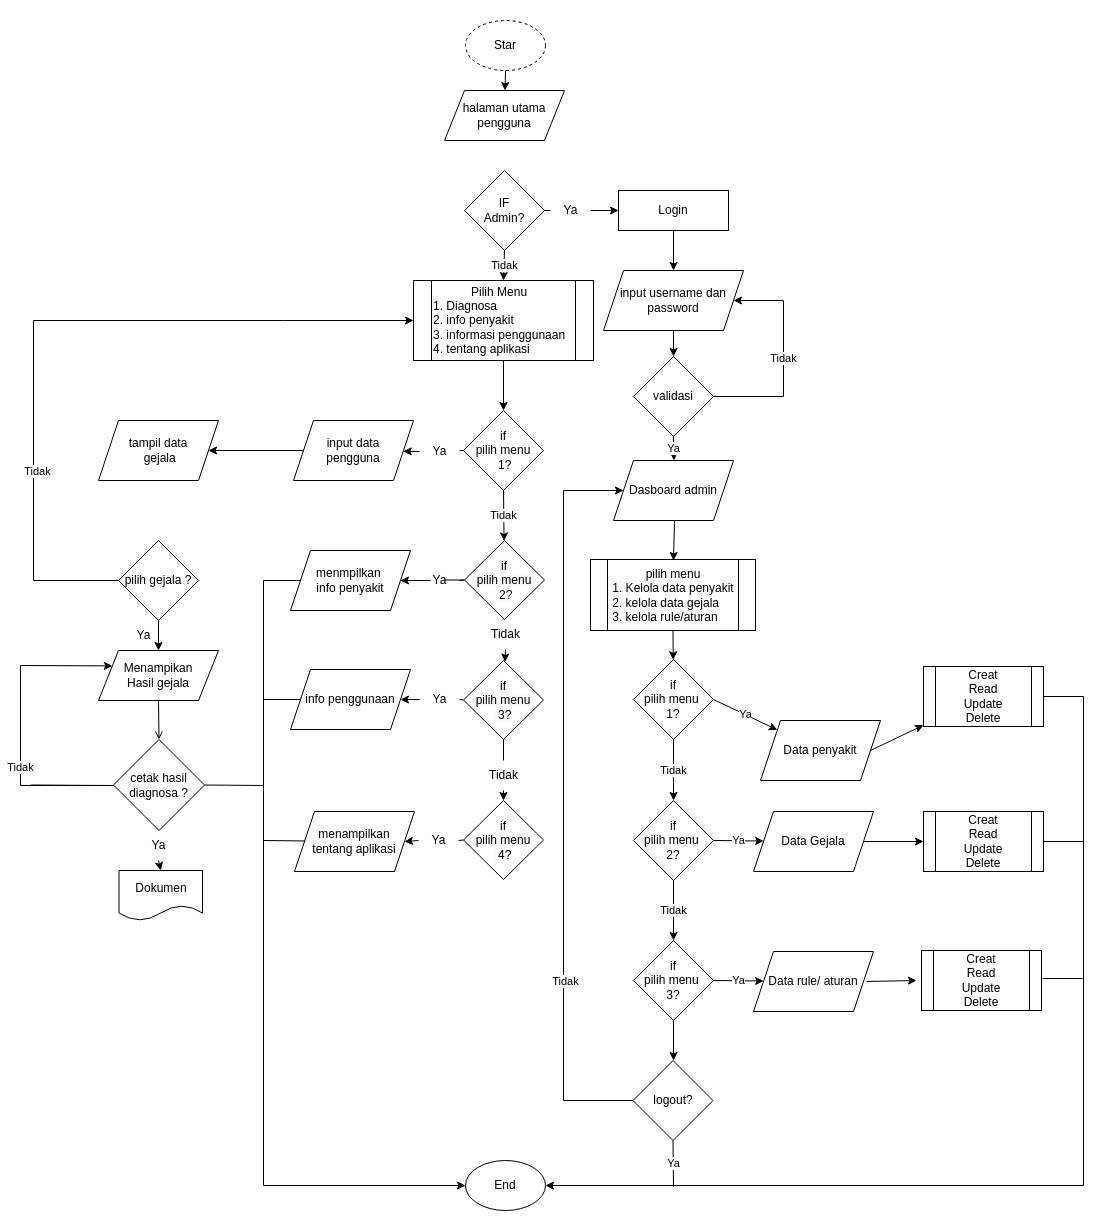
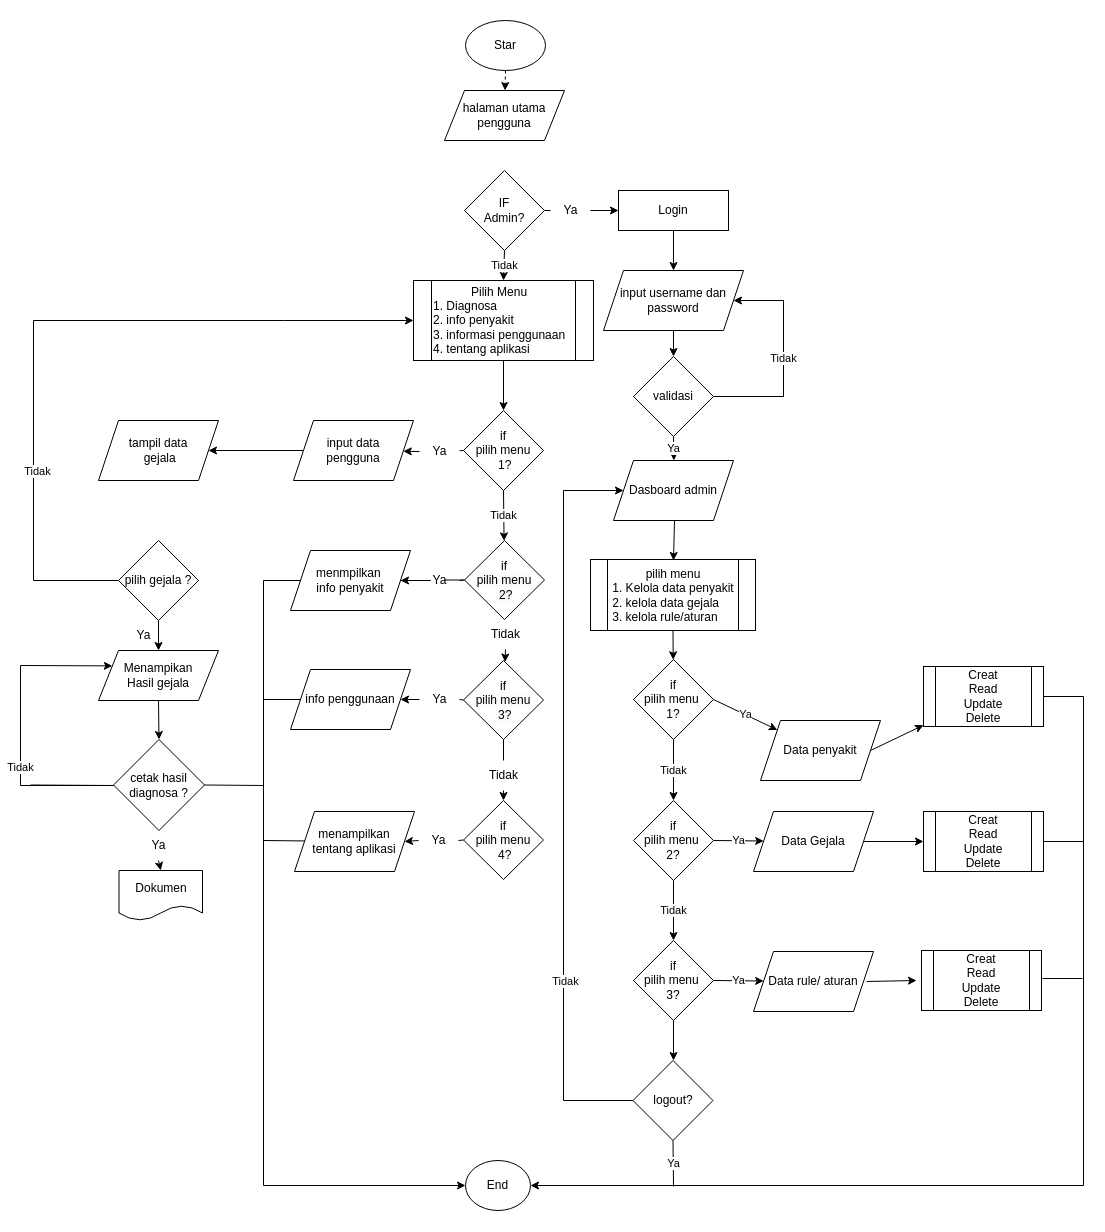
node "Star": style dashed -> solid
edge "Star" -> "halaman utama pengguna": style solid -> dashed
edge "Menampikan Hasil gejala" -> "cetak hasil diagnosa ?": arrowhead open -> classic
node "End": size 80x50 -> 65x50
